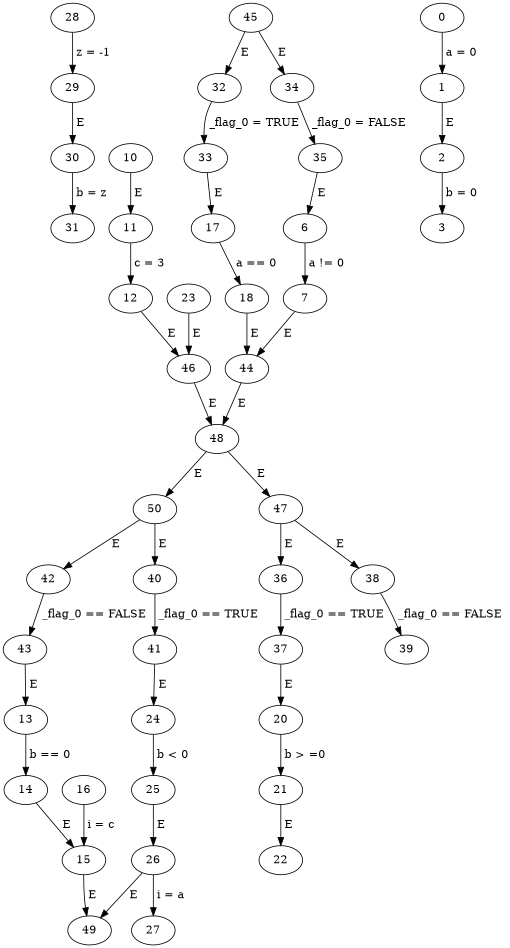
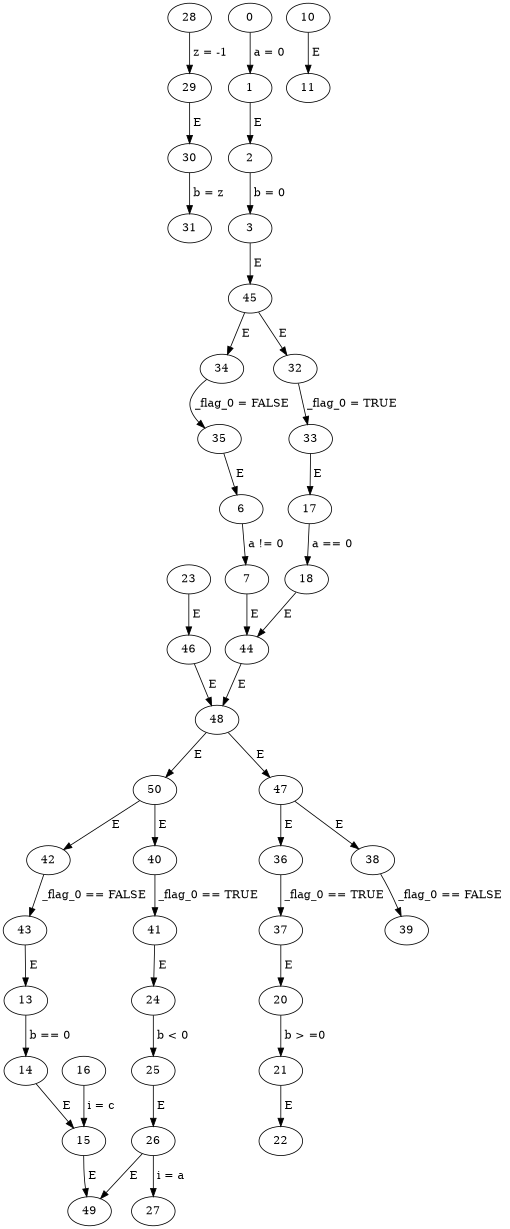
edge "3" -> "45": added, label "E"
node "12": removed
